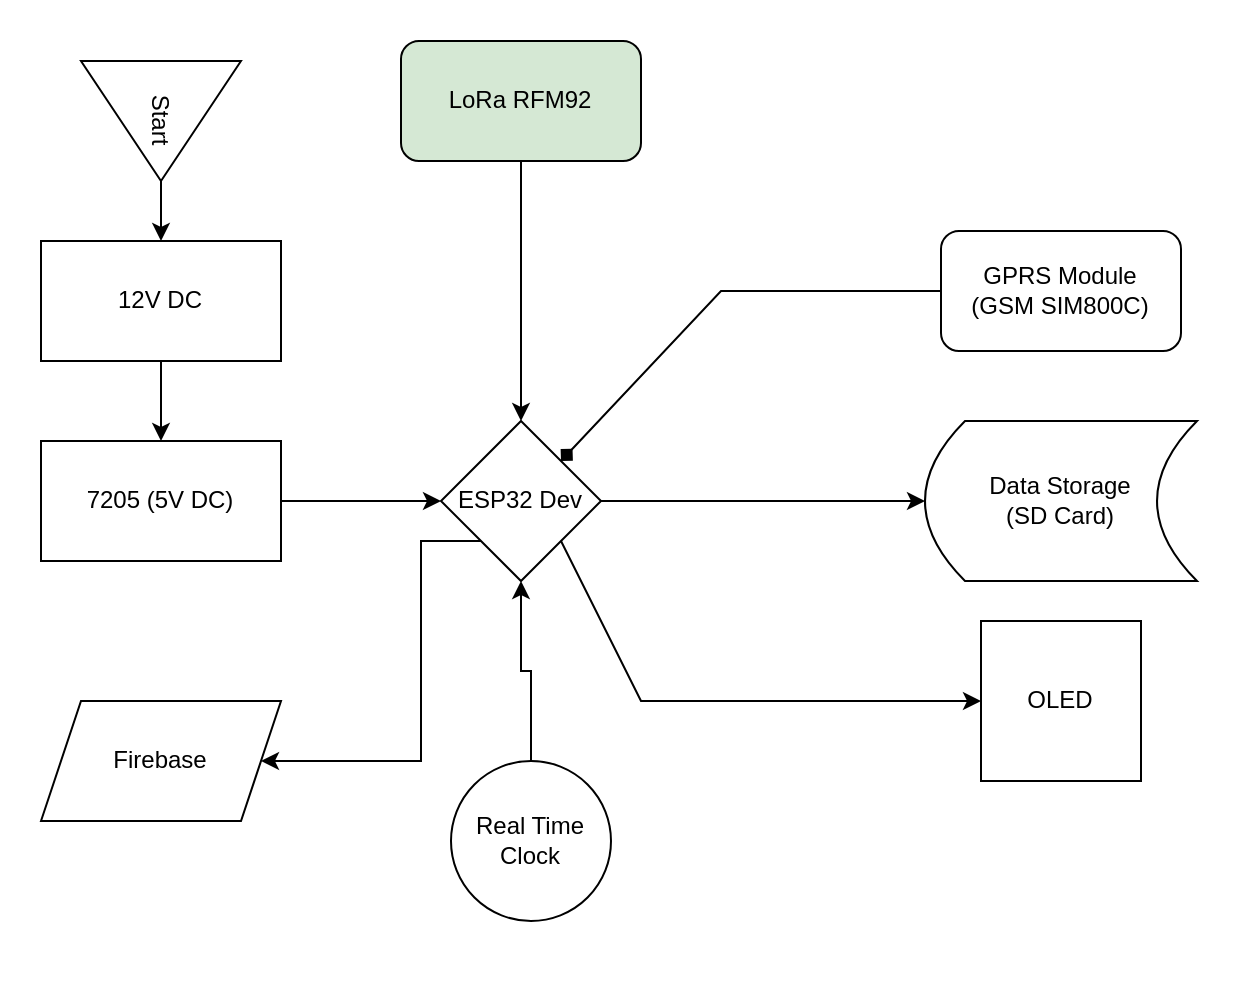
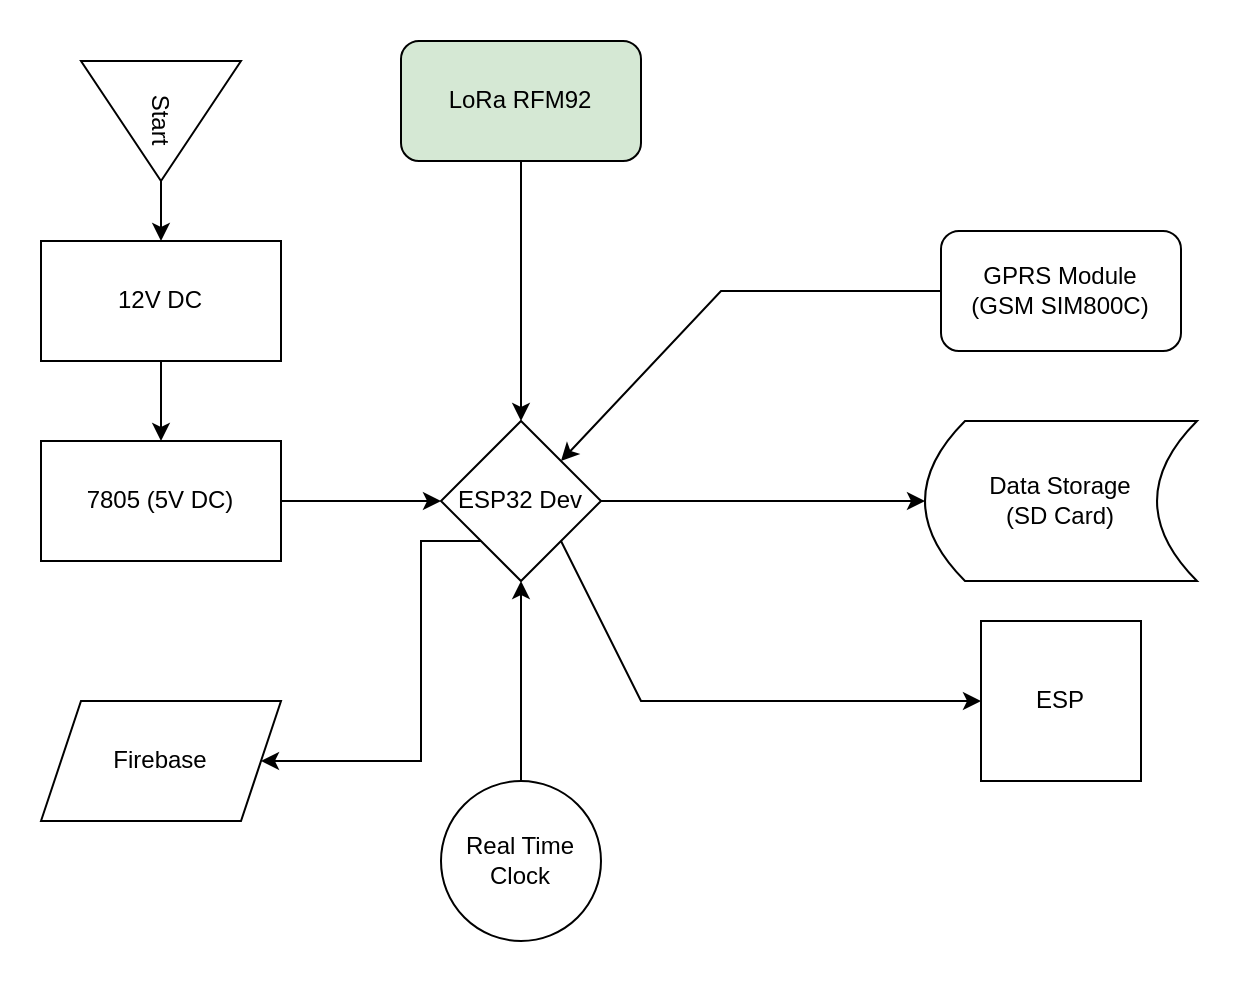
edge "GPRS Module (GSM SIM800C)" -> "ESP32 Dev": arrowhead diamond -> classic
node "7205 (5V DC)": label "7205 (5V DC)" -> "7805 (5V DC)"
node "OLED": label "OLED" -> "ESP"
node "Real Time Clock": moved (531, 841) -> (521, 861)
